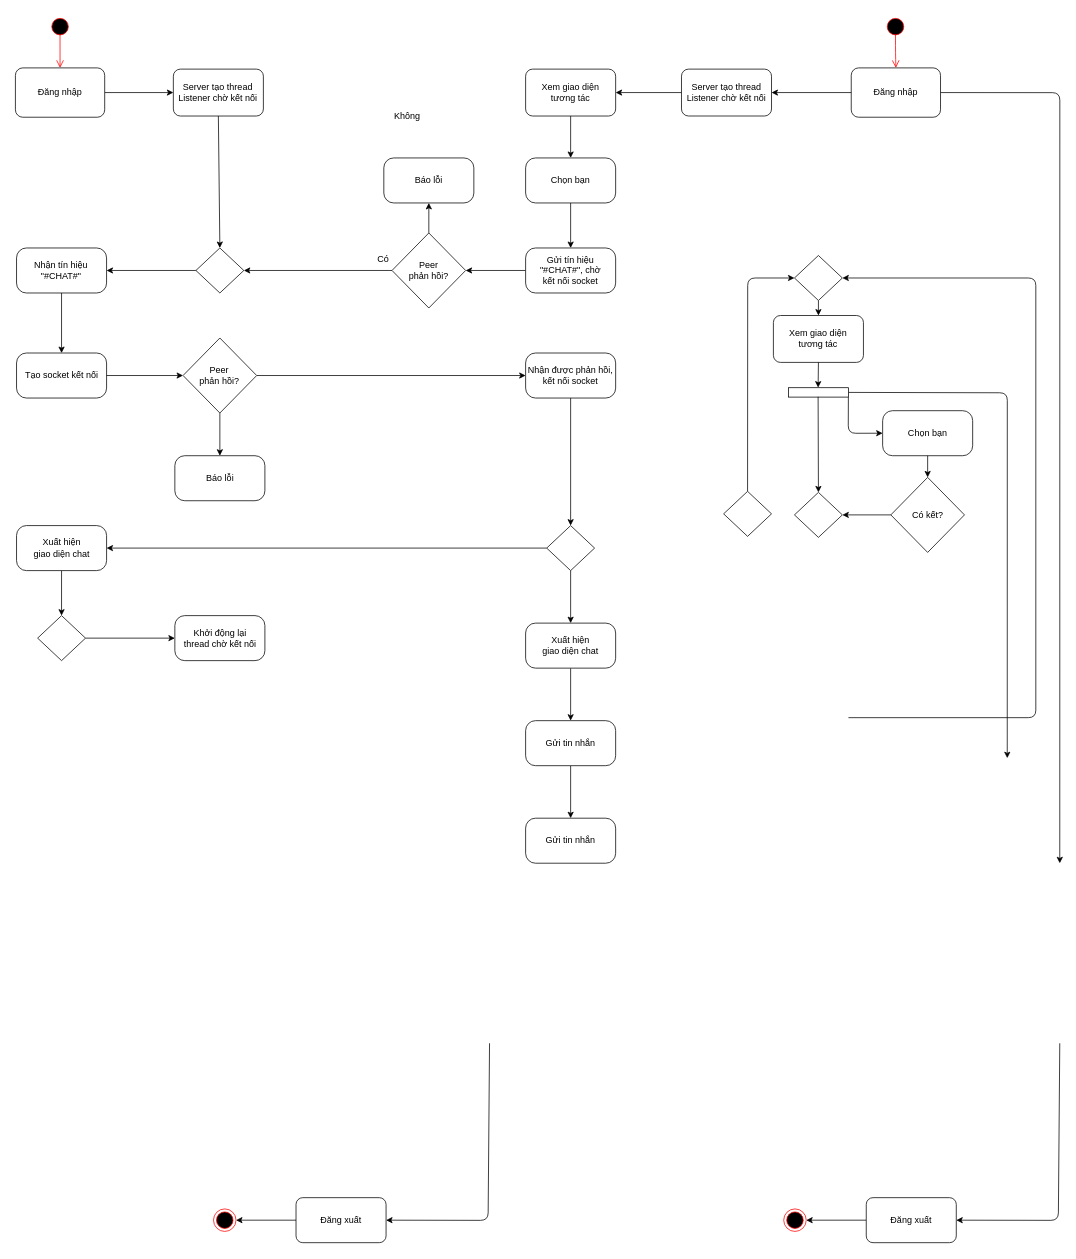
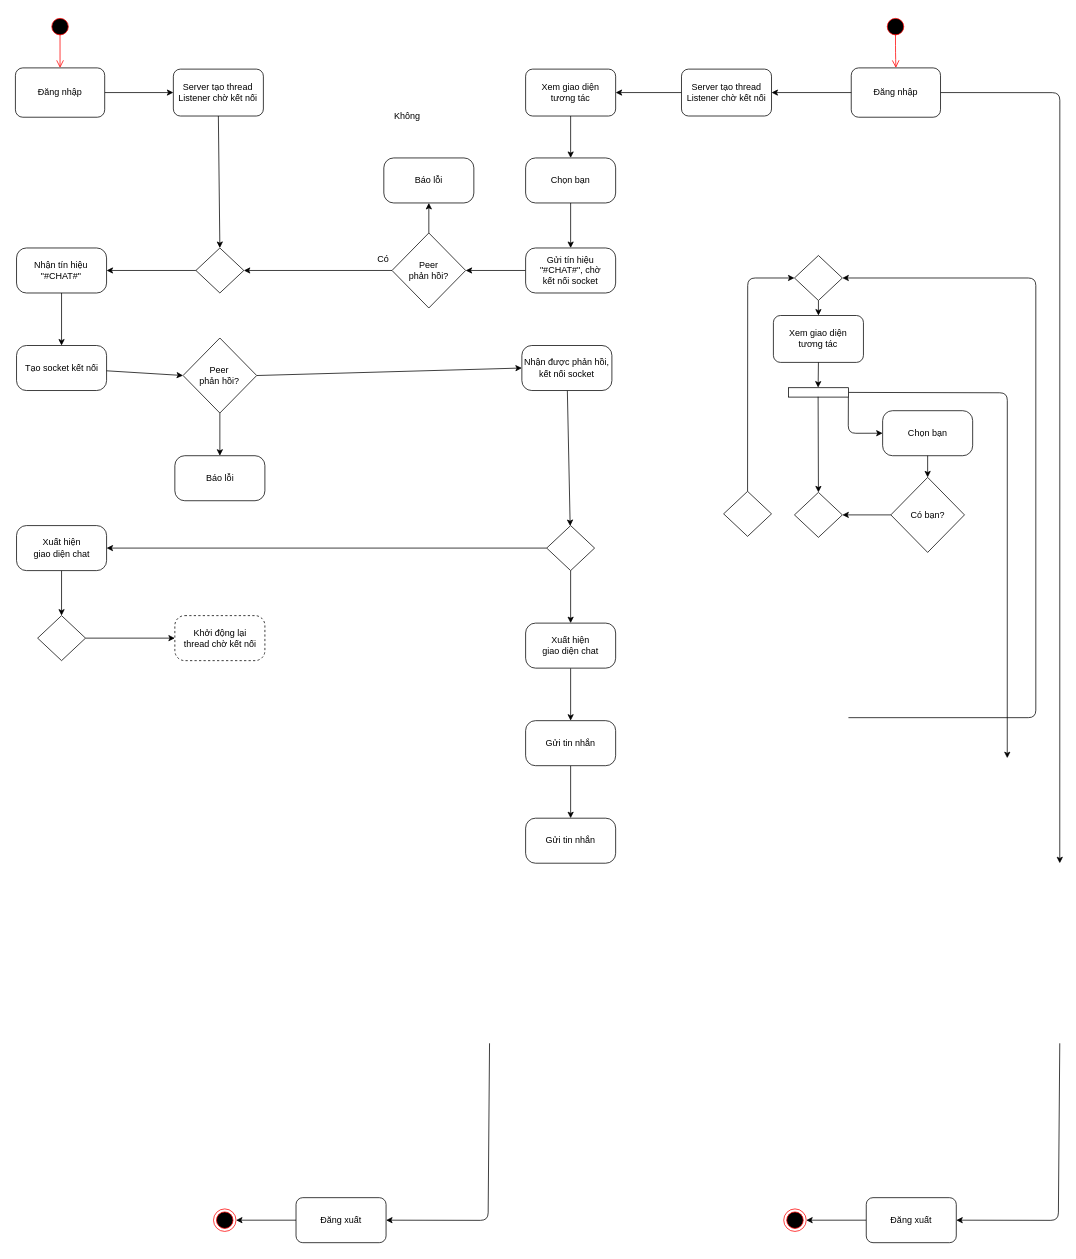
node "Tạo socket kết nối": moved (62, 375) -> (62, 368)
node "Nhận được phản hồi, kết nối socket": moved (570, 375) -> (567, 368)
node "Có kết?": label "Có kết?" -> "Có bạn?"
node "Khởi động lại thread chờ kết nối": style solid -> dashed
